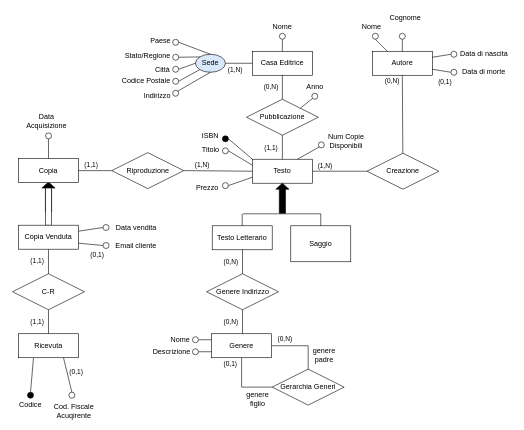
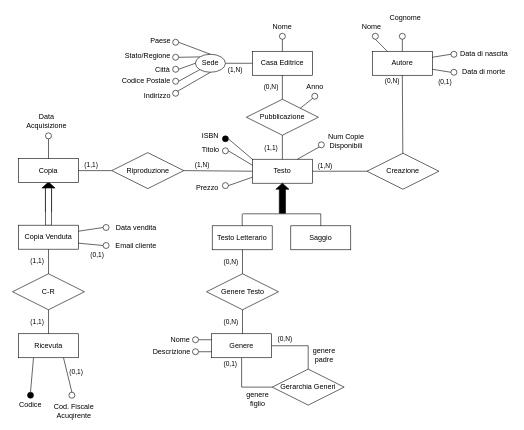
node "Sede": fillcolor #dae8fc -> #ffffff
node "Saggio": size 60x36 -> 60x24
node "Genere Indirizzo": label "Genere Indirizzo" -> "Genere Testo"
